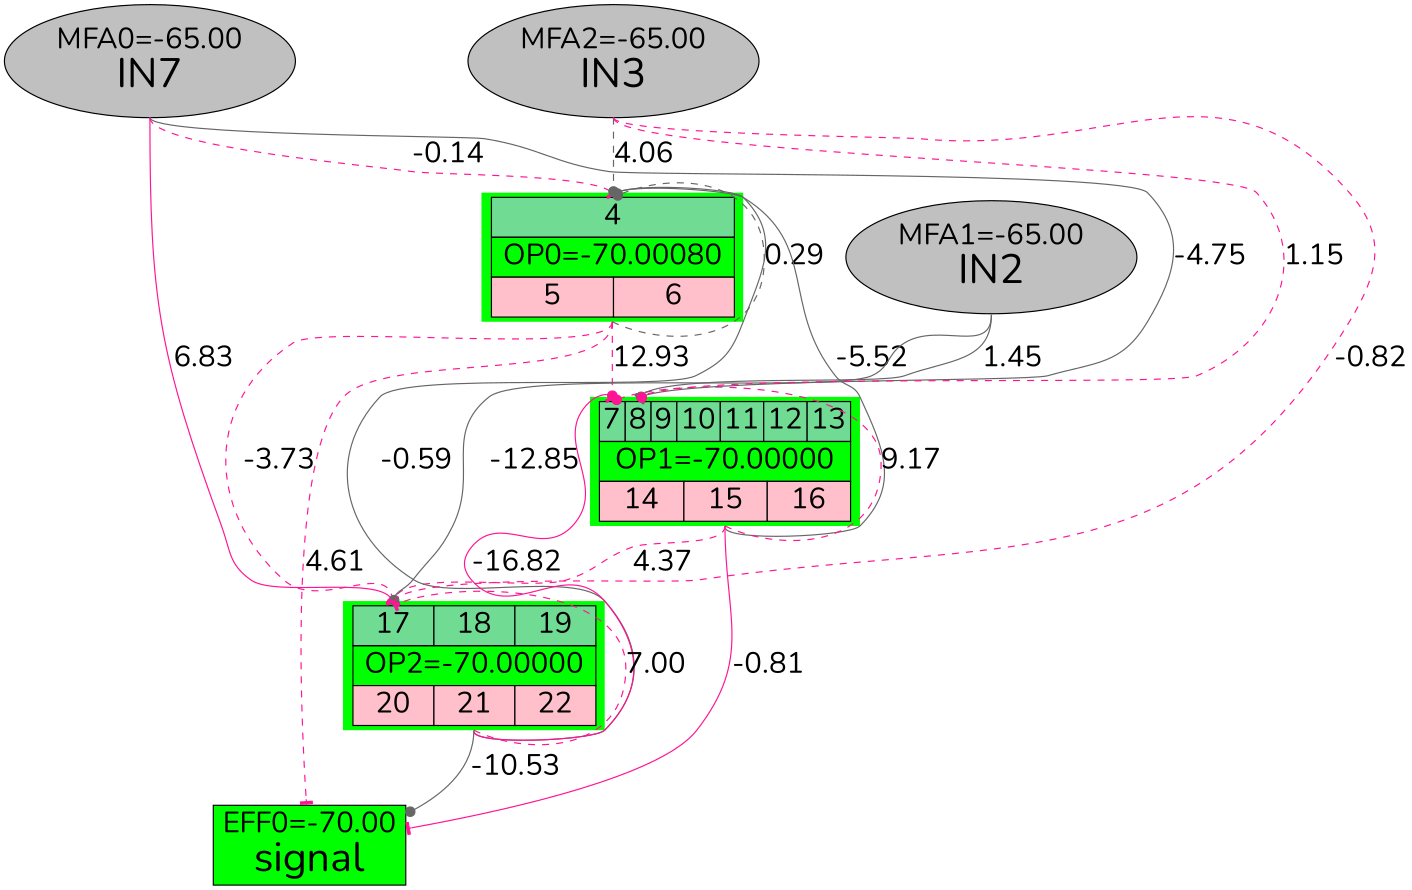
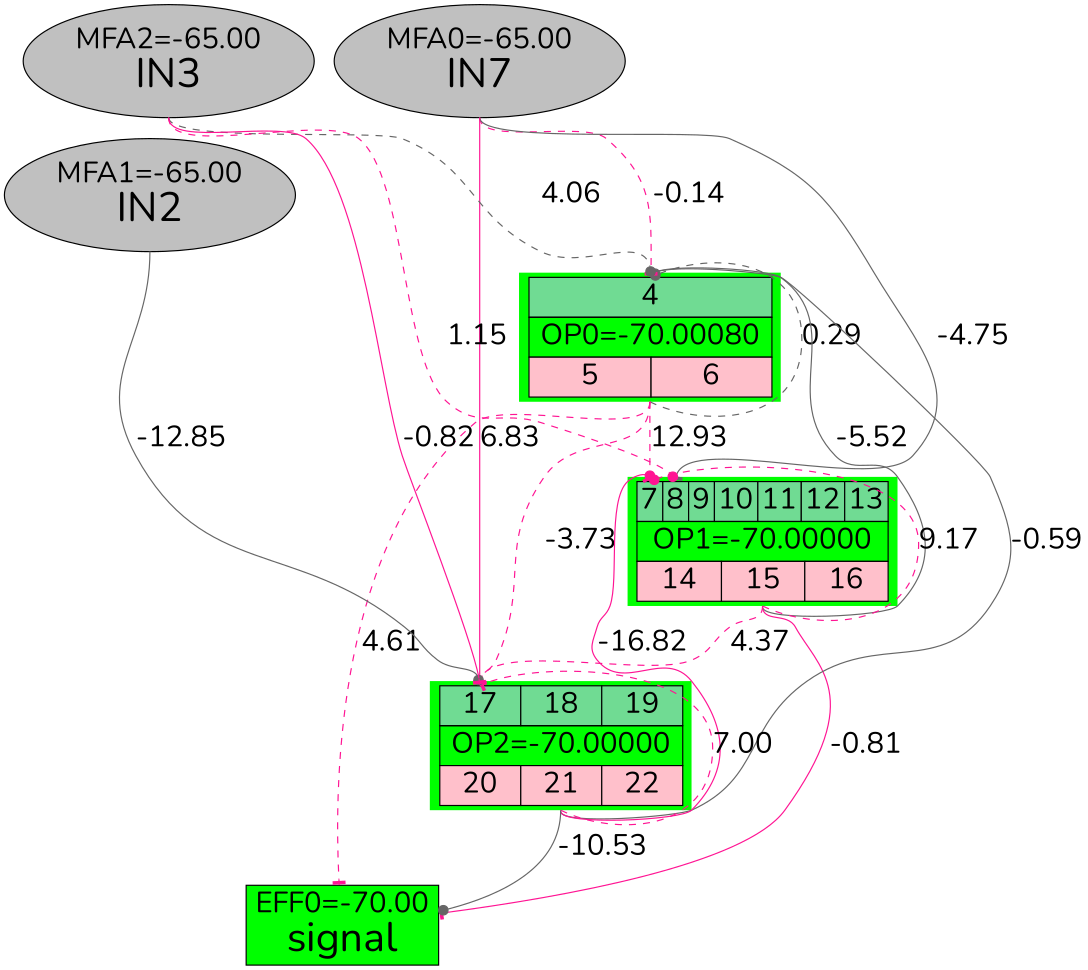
edge "MFA1=-65.00" -> "7": removed, label "1.45"
edge "MFA2=-65.00" -> "17": style dashed -> solid
